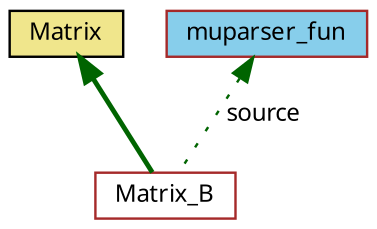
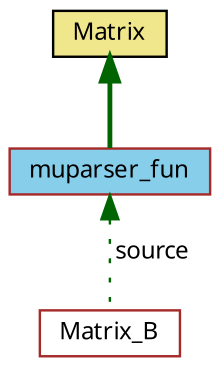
edge "Matrix_B" -> "Matrix": now "muparser_fun" -> "Matrix"
